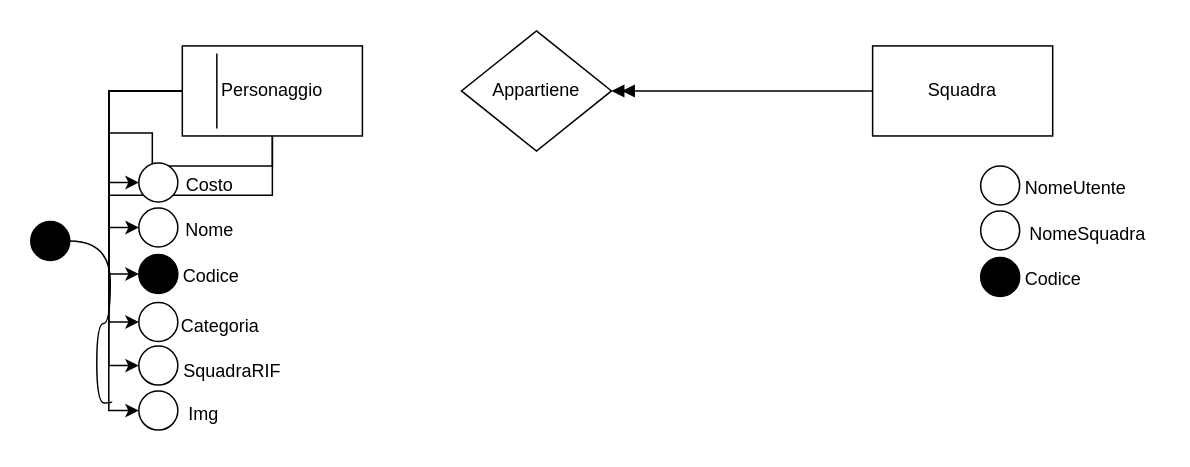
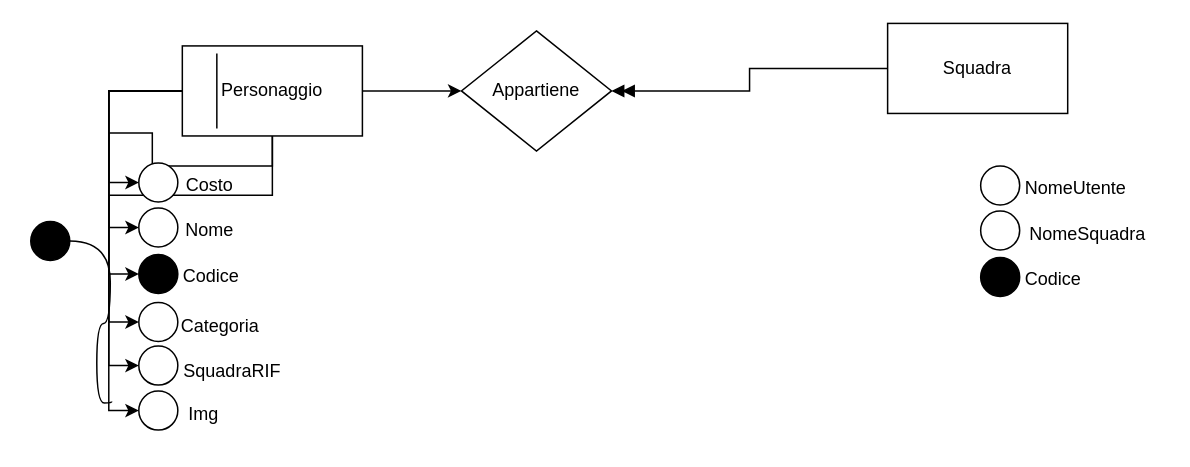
edge "Personaggio" -> "Appartiene": added
node "Squadra": moved (962, 91) -> (977, 68)
